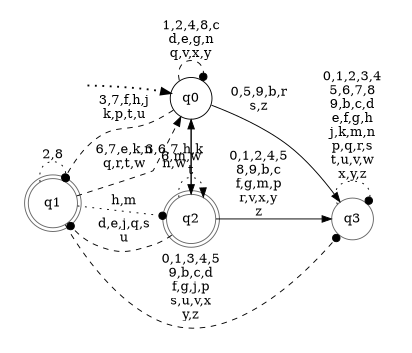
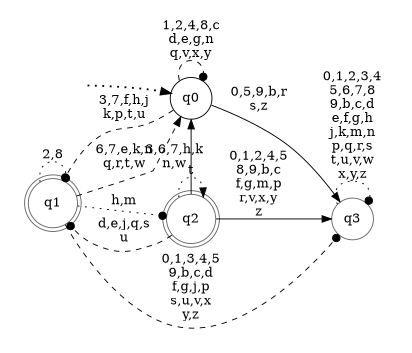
edge "q0" -> "q2": removed, label "6,m,w"
